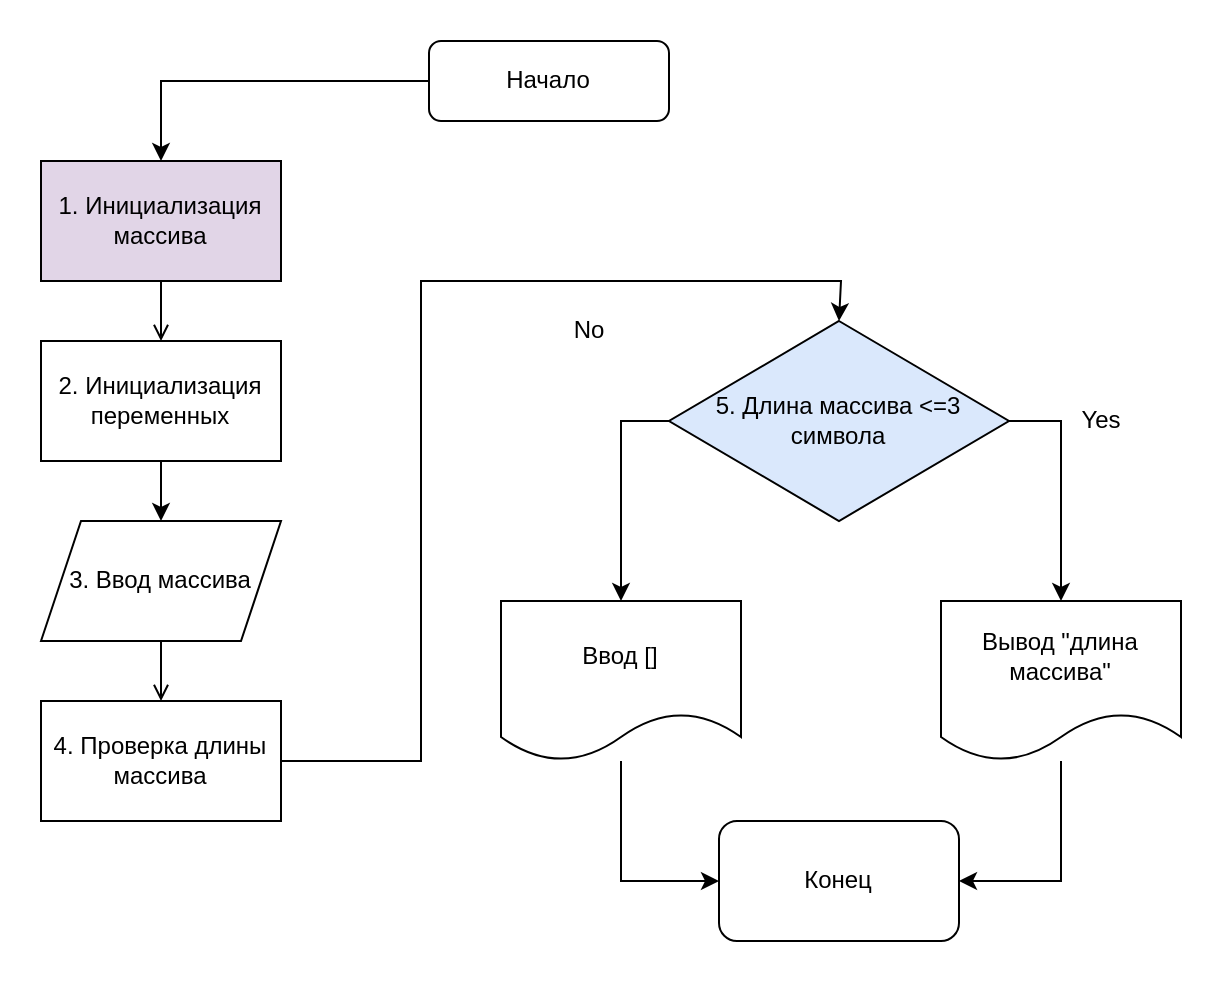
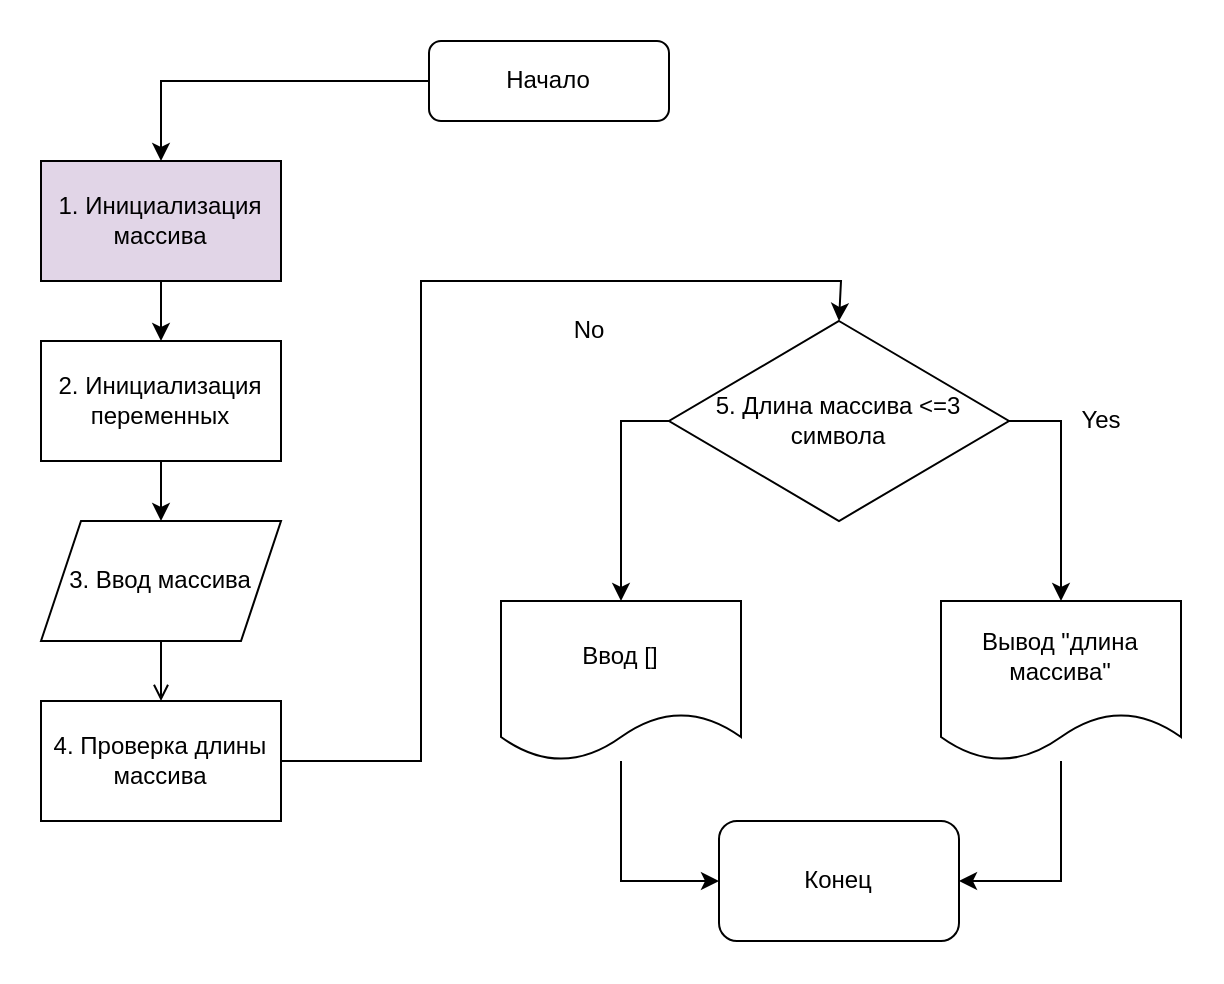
edge "1. Инициализация массива" -> "2. Инициализация переменных": arrowhead open -> classic
node "5. Длина массива <=3 символа": fillcolor #dae8fc -> #ffffff
